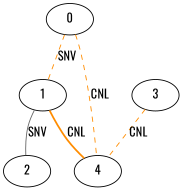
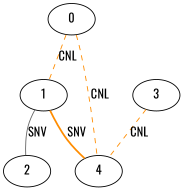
edge "0" -- "1": label "SNV" -> "CNL"
edge "1" -- "4": label "CNL" -> "SNV"
